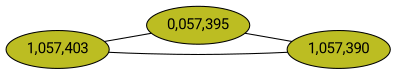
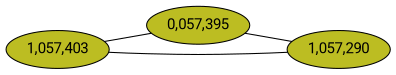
node "1,057,390": label "1,057,390" -> "1,057,290"
